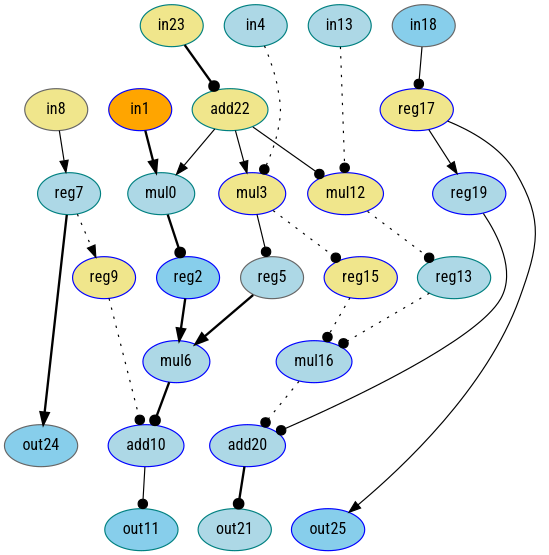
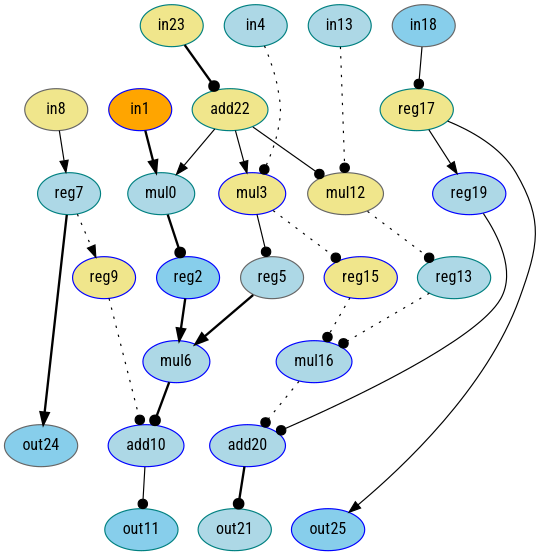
node "reg17": color blue -> teal
node "mul12": color blue -> gray40
